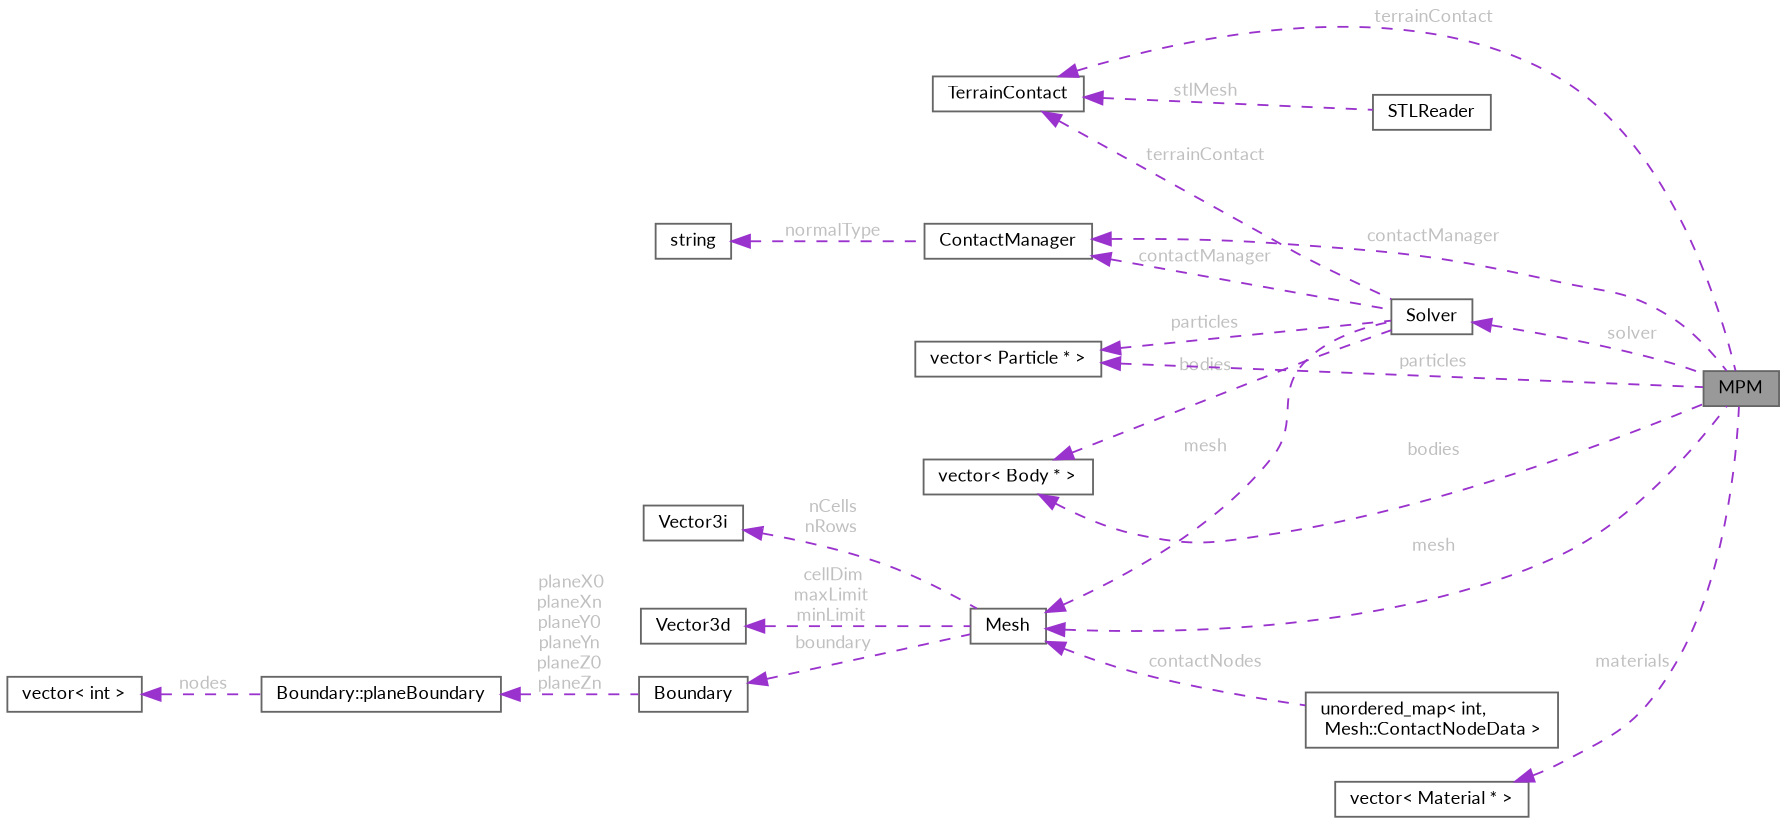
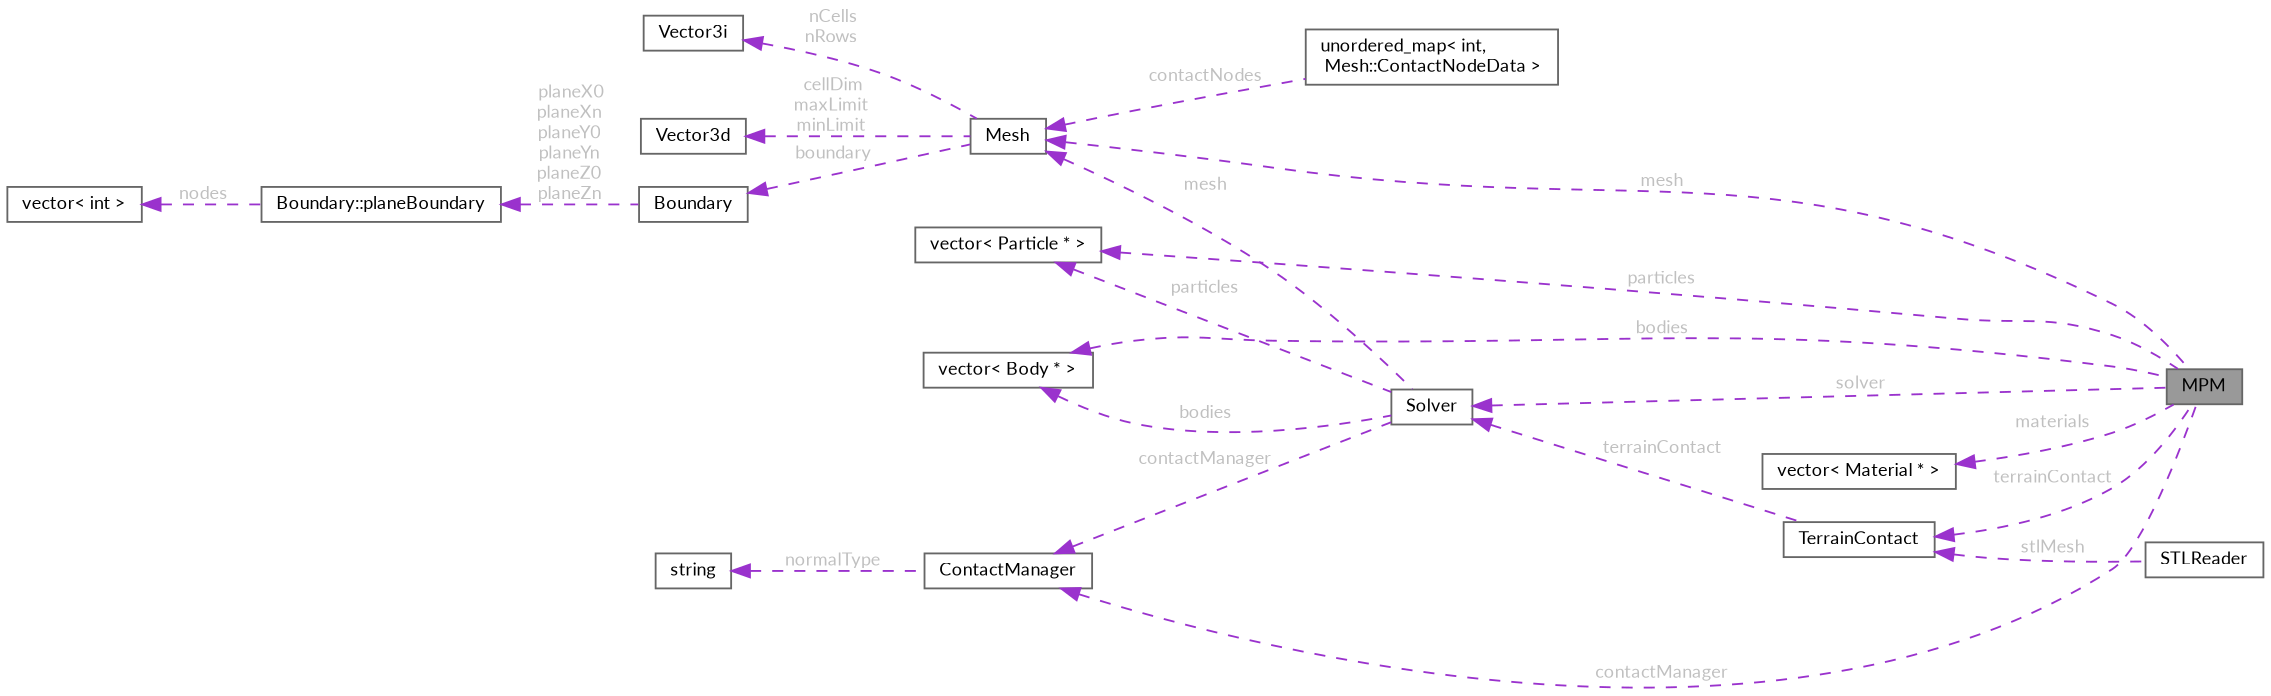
edge "Solver" -> "TerrainContact": reversed
